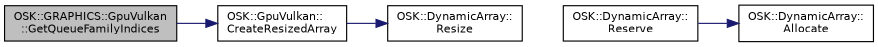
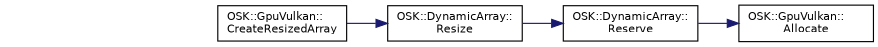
node "OSK::GRAPHICS::GpuVulkan ::GetQueueFamilyIndices": removed
edge "OSK::DynamicArray:: Resize" -> "OSK::DynamicArray:: Reserve": added
node "OSK::DynamicArray:: Allocate": label "OSK::DynamicArray:: Allocate" -> "OSK::GpuVulkan:: Allocate"
